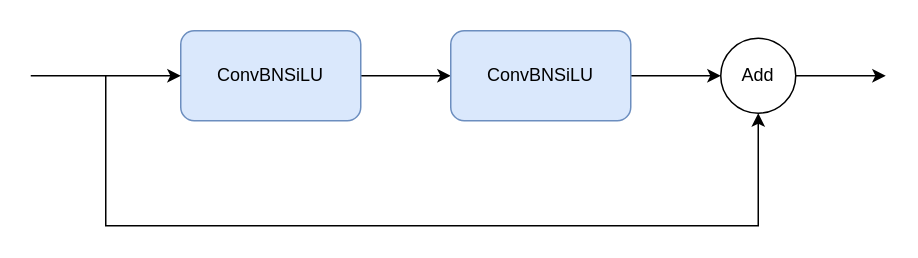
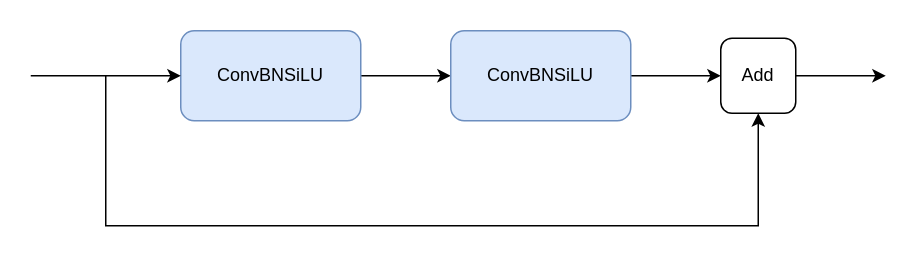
node "Add": shape ellipse -> rounded rectangle
